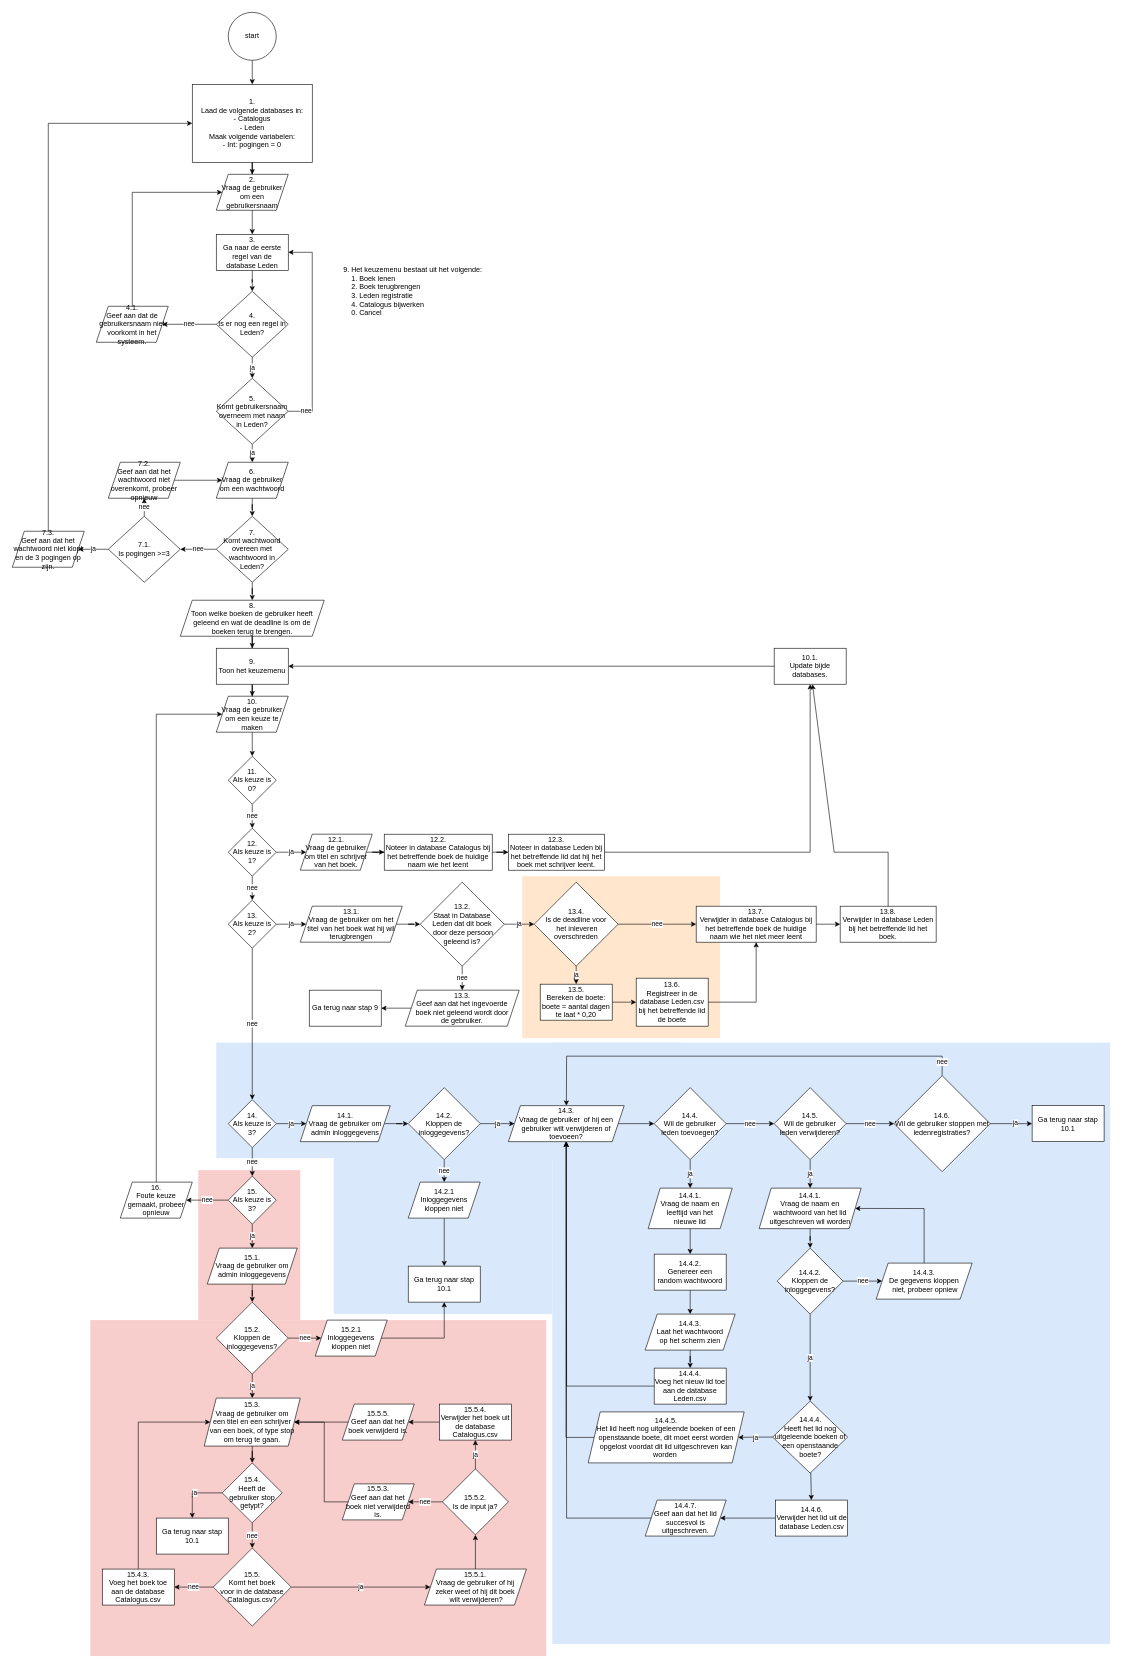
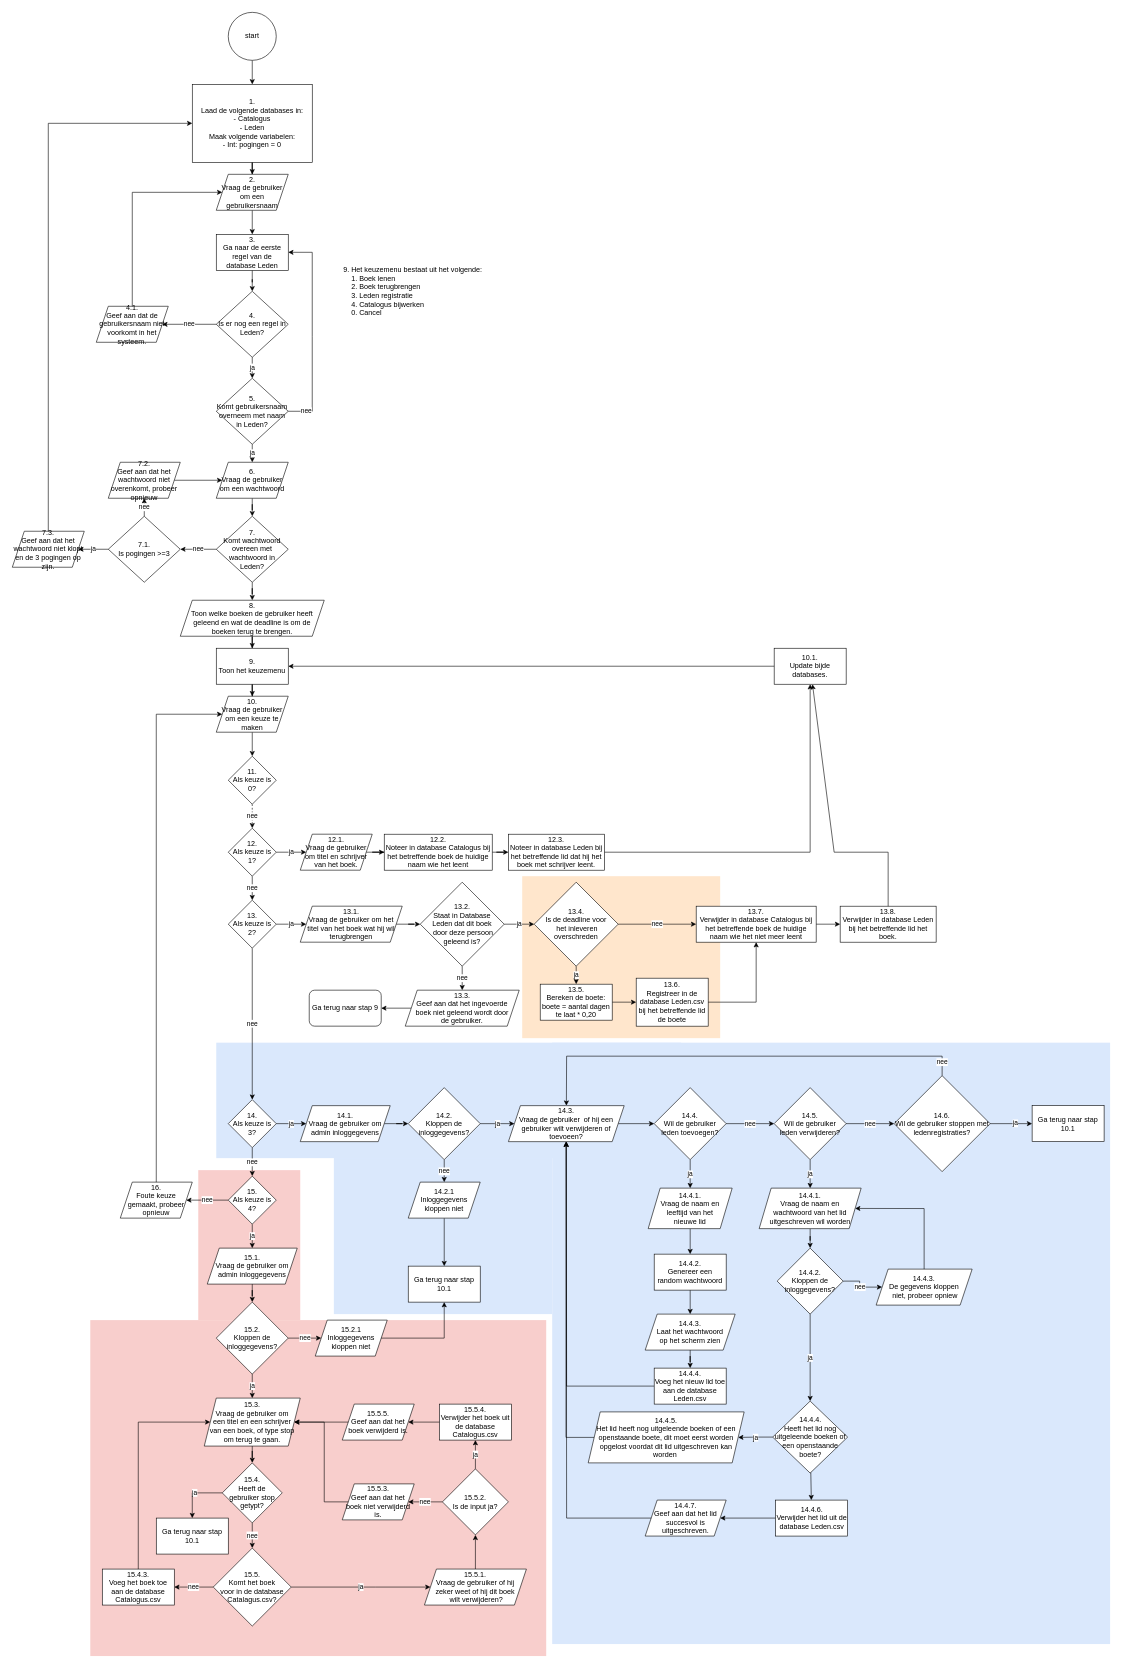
edge "11. Als keuze is 0?" -> "12. Als keuze is 1?": style solid -> dashed
node "Ga terug naar stap 9": shape rectangle -> rounded rectangle
node "15. Als keuze is 3?": label "15. Als keuze is 3?" -> "15. Als keuze is 4?"
node "14.4.3. De gegevens kloppen niet, probeer opniew": moved (924, 1281) -> (924, 1287)
